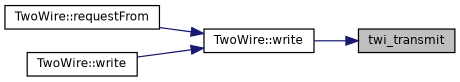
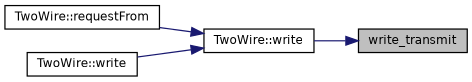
node "twi_transmit": label "twi_transmit" -> "write_transmit"
